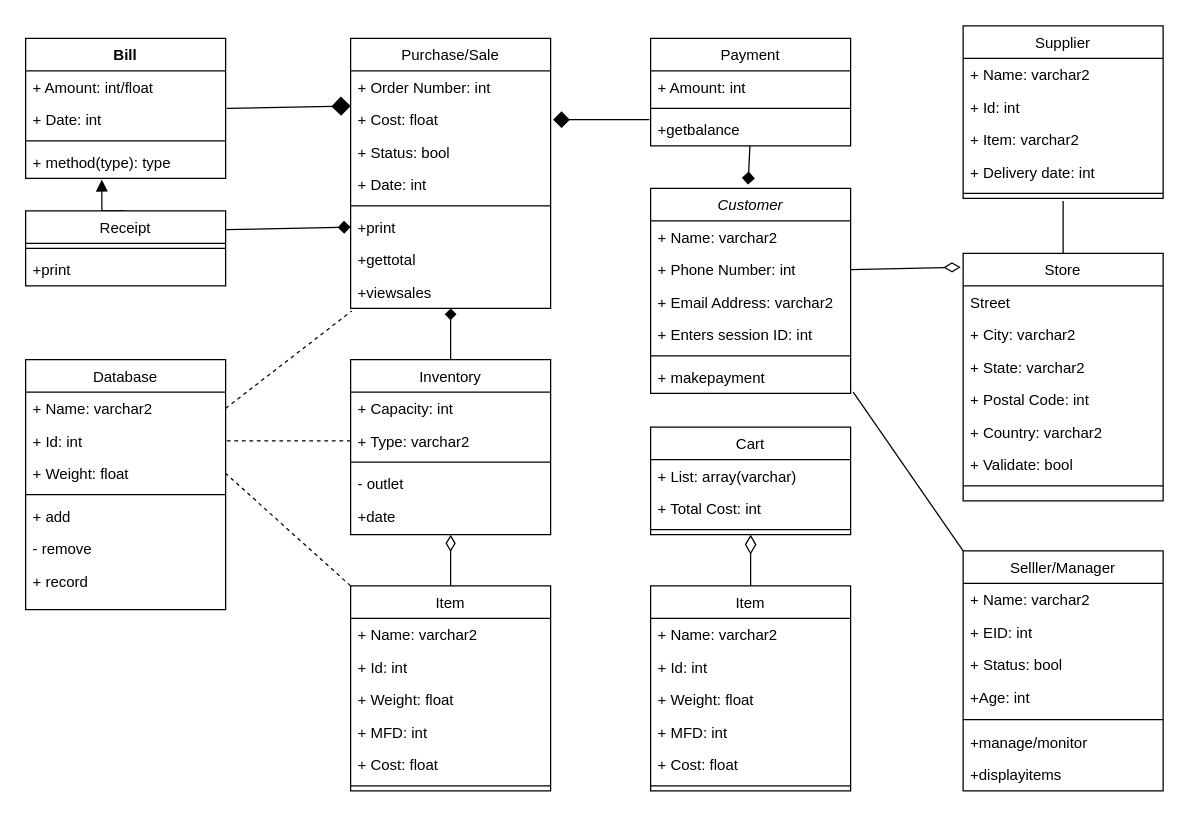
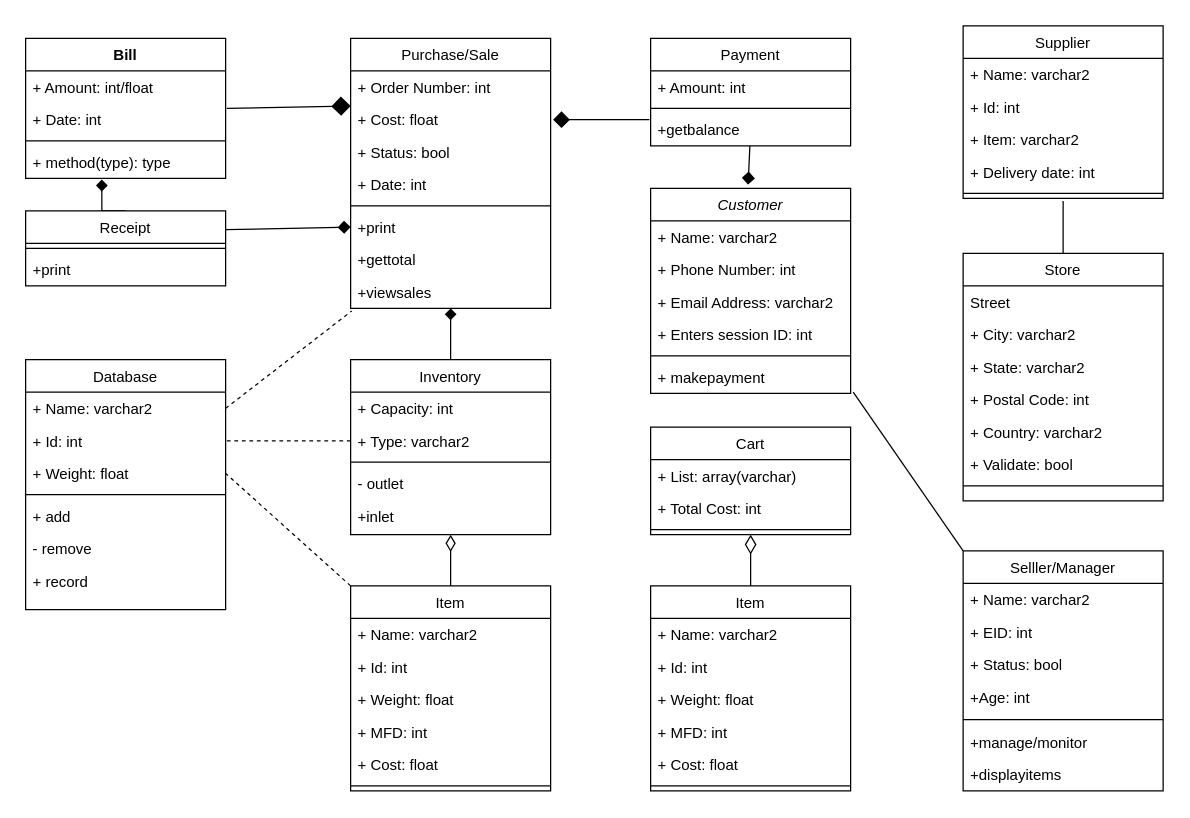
edge "Receipt" -> "+ method(type): type": arrowhead block -> diamond
edge "+ Phone Number: int" -> "Store": removed
node "+date": label "+date" -> "+inlet"
